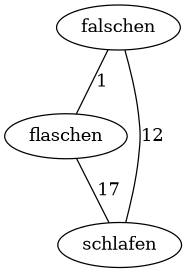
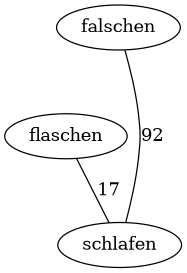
edge "falschen" -- "flaschen": removed, label "1"
edge "falschen" -- "schlafen": label "12" -> "92"
